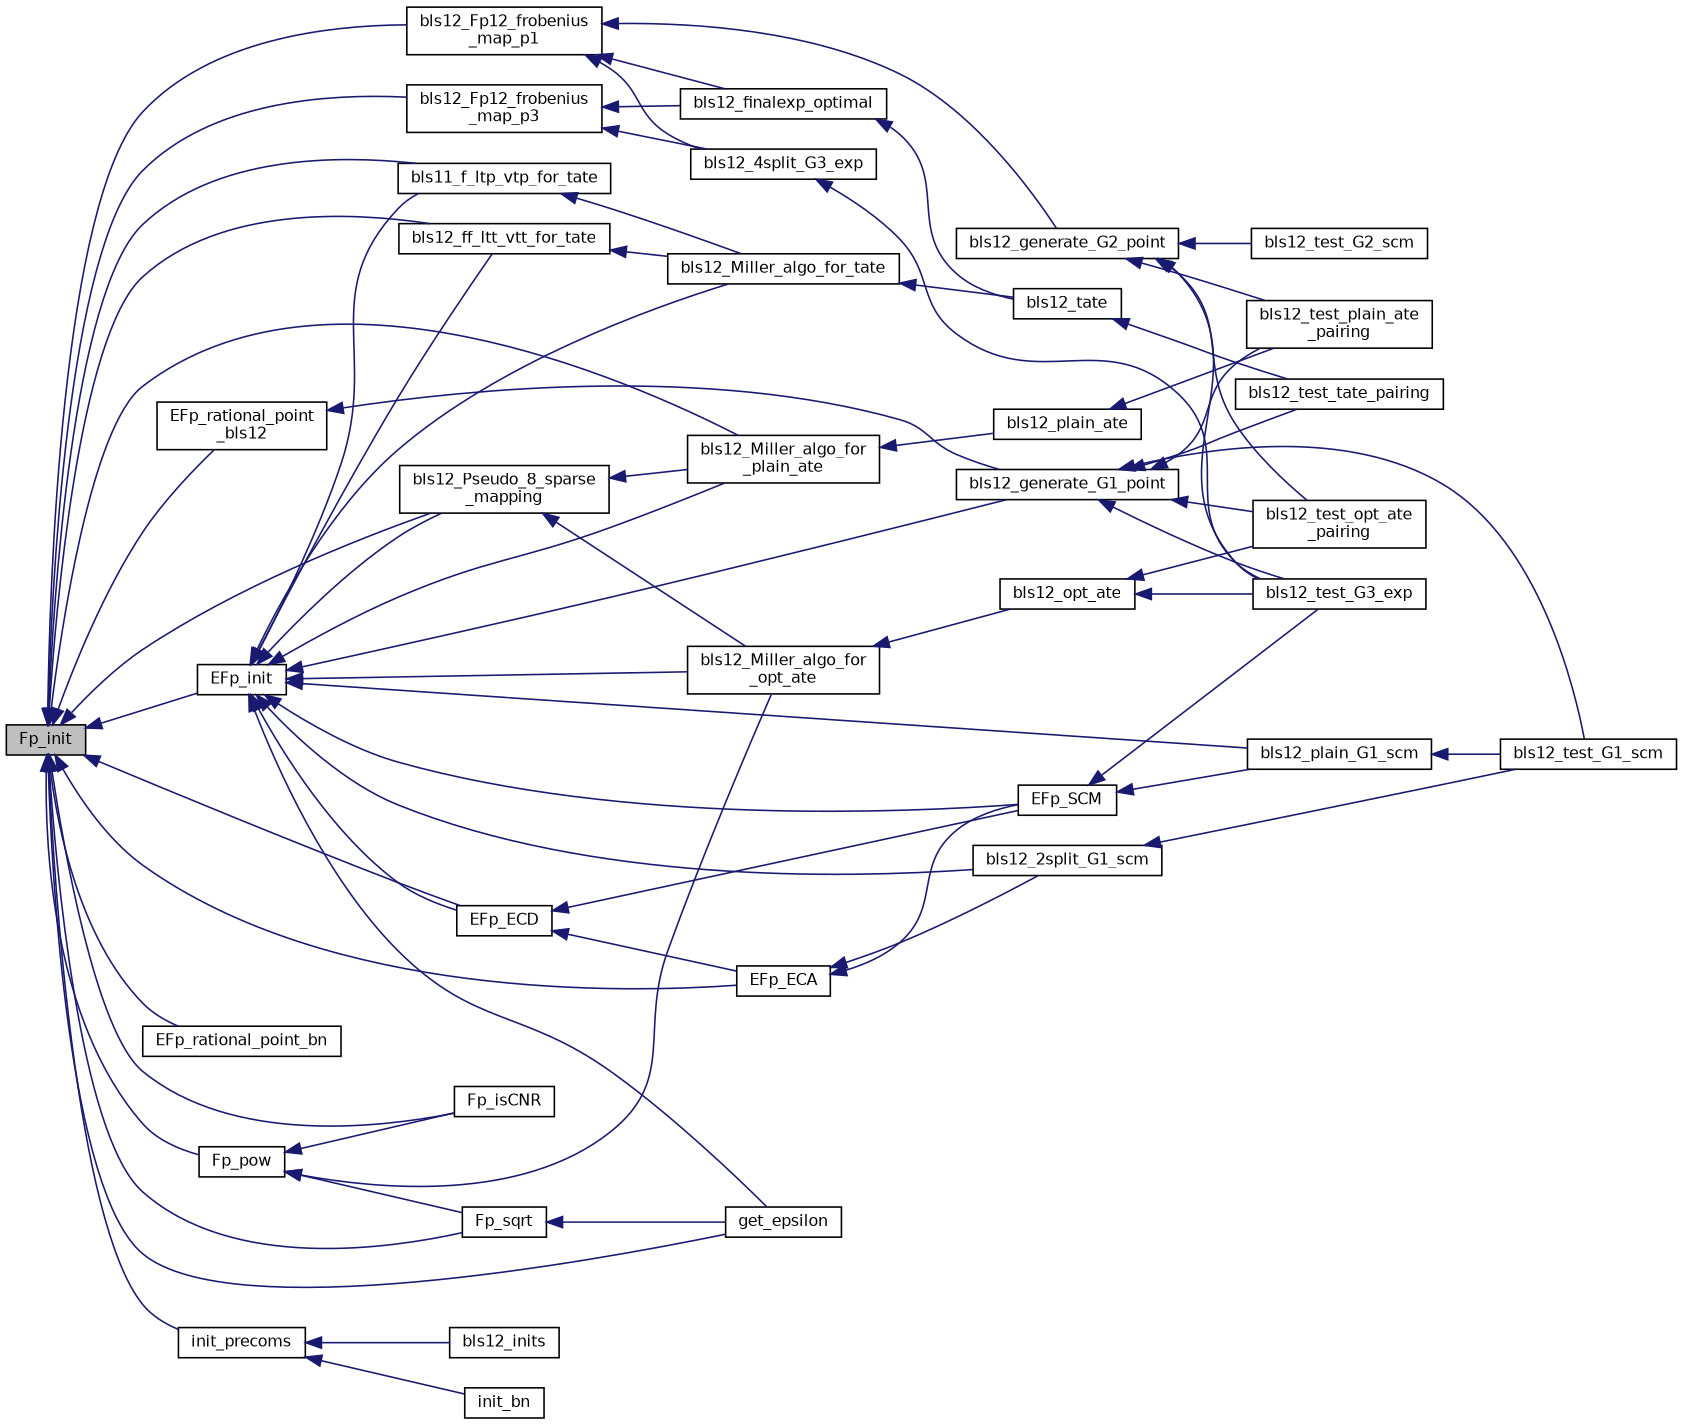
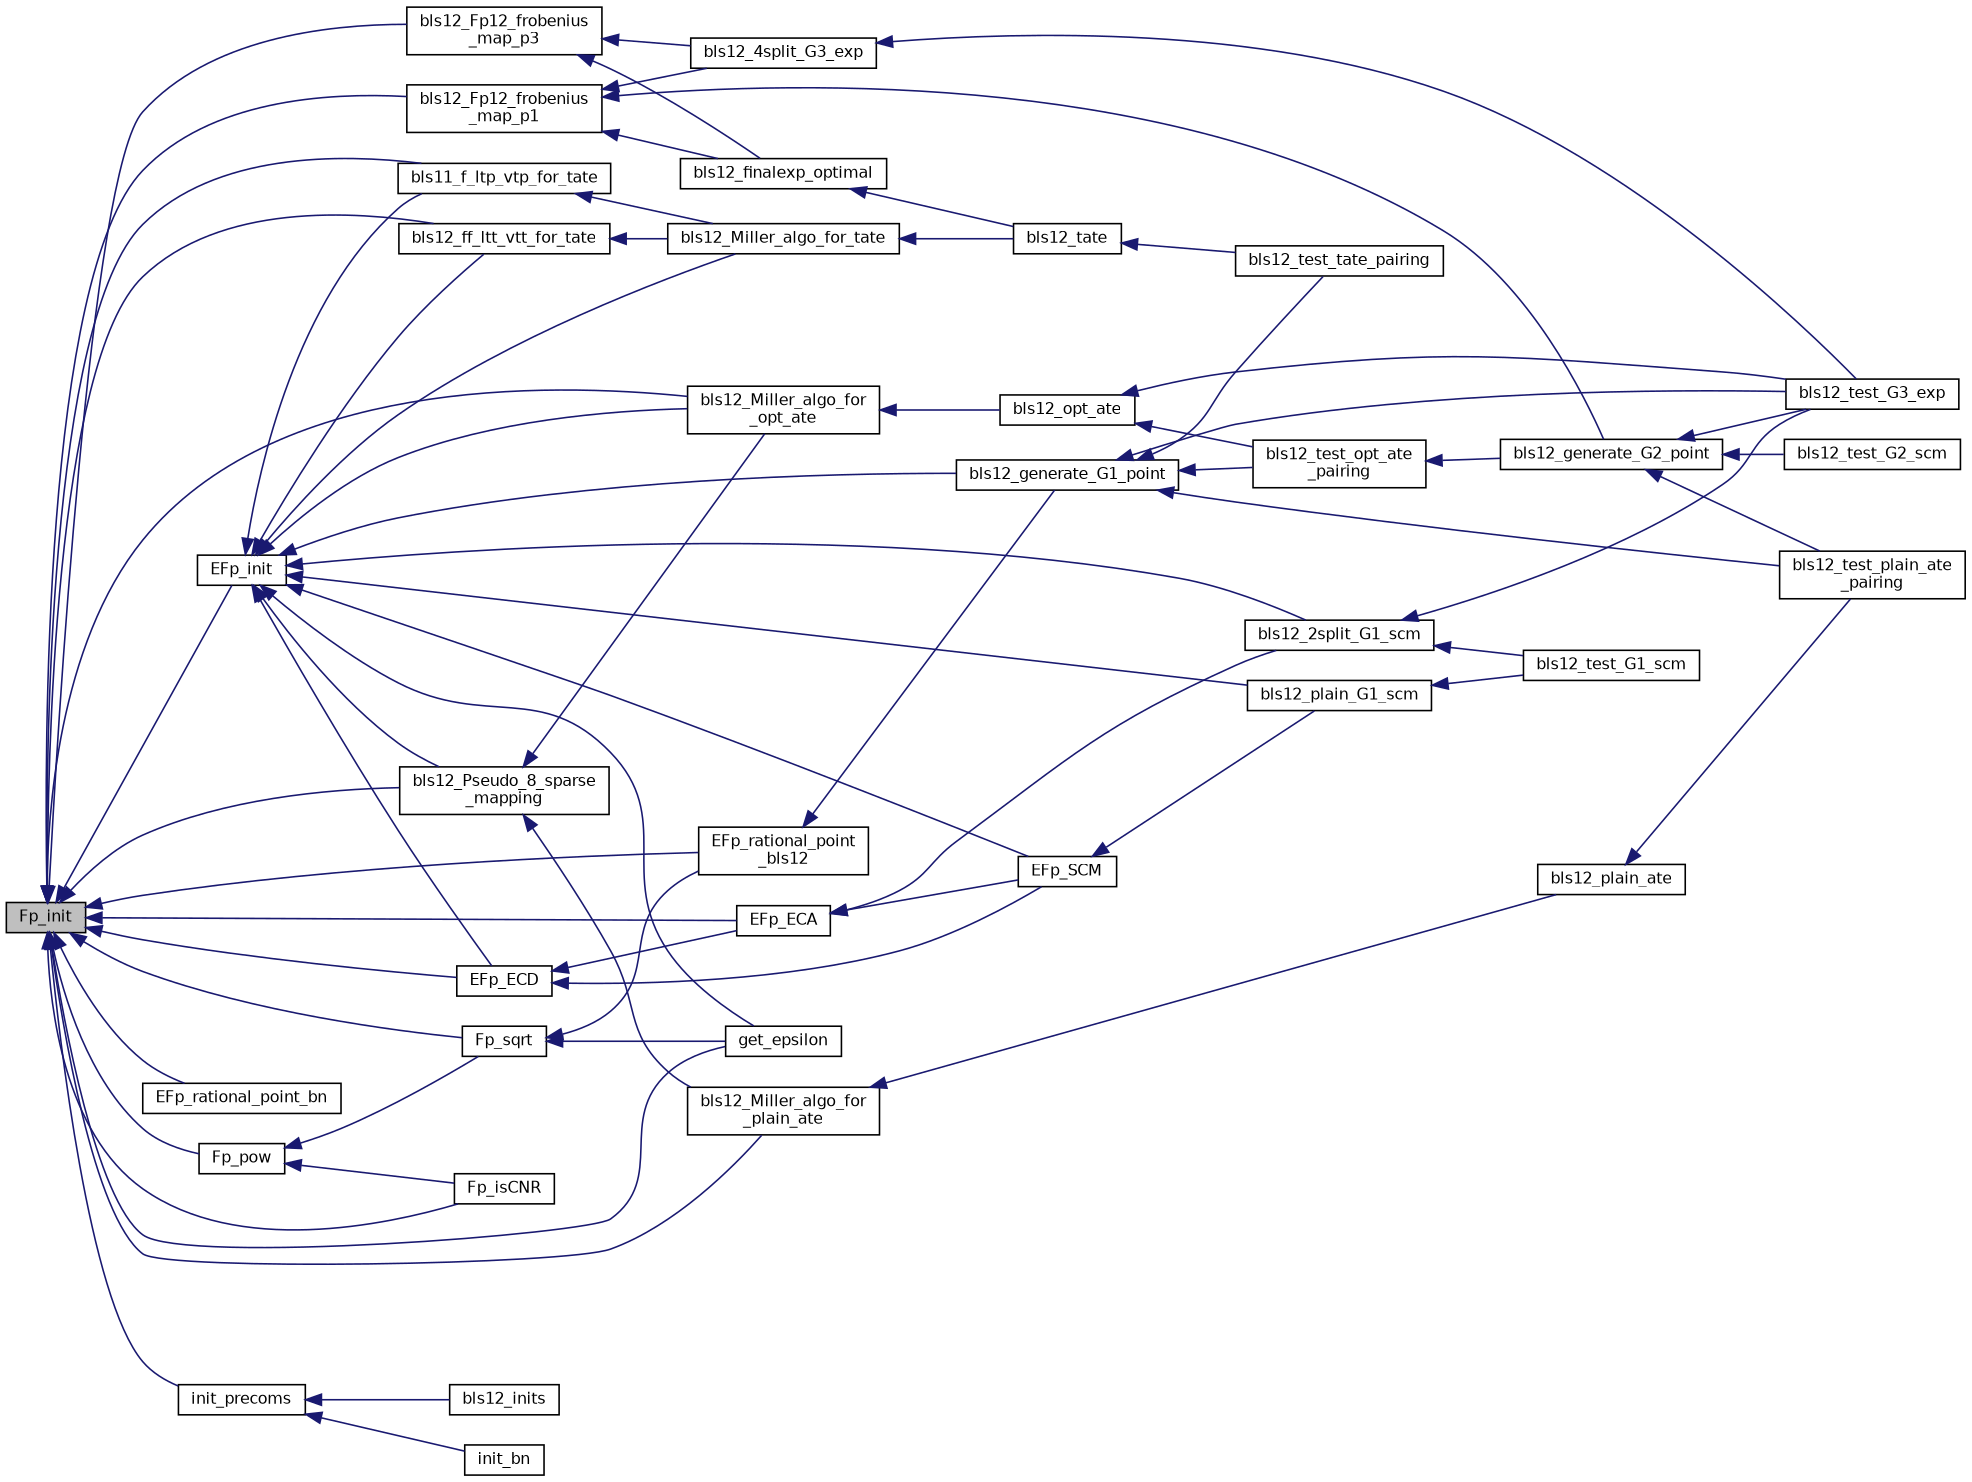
edge "bls12_test_opt_ate _pairing" -> "bls12_generate_G2_point": reversed
edge "bls12_test_G1_scm" -> "bls12_generate_G1_point": removed
edge "bls12_Miller_algo_for _plain_ate" -> "EFp_init": removed
edge "bls12_test_G3_exp" -> "EFp_SCM": now "bls12_test_G3_exp" -> "bls12_2split_G1_scm"
edge "EFp_rational_point _bls12" -> "Fp_sqrt": added
edge "bls12_Miller_algo_for _opt_ate" -> "Fp_pow": now "bls12_Miller_algo_for _opt_ate" -> "Fp_init"
